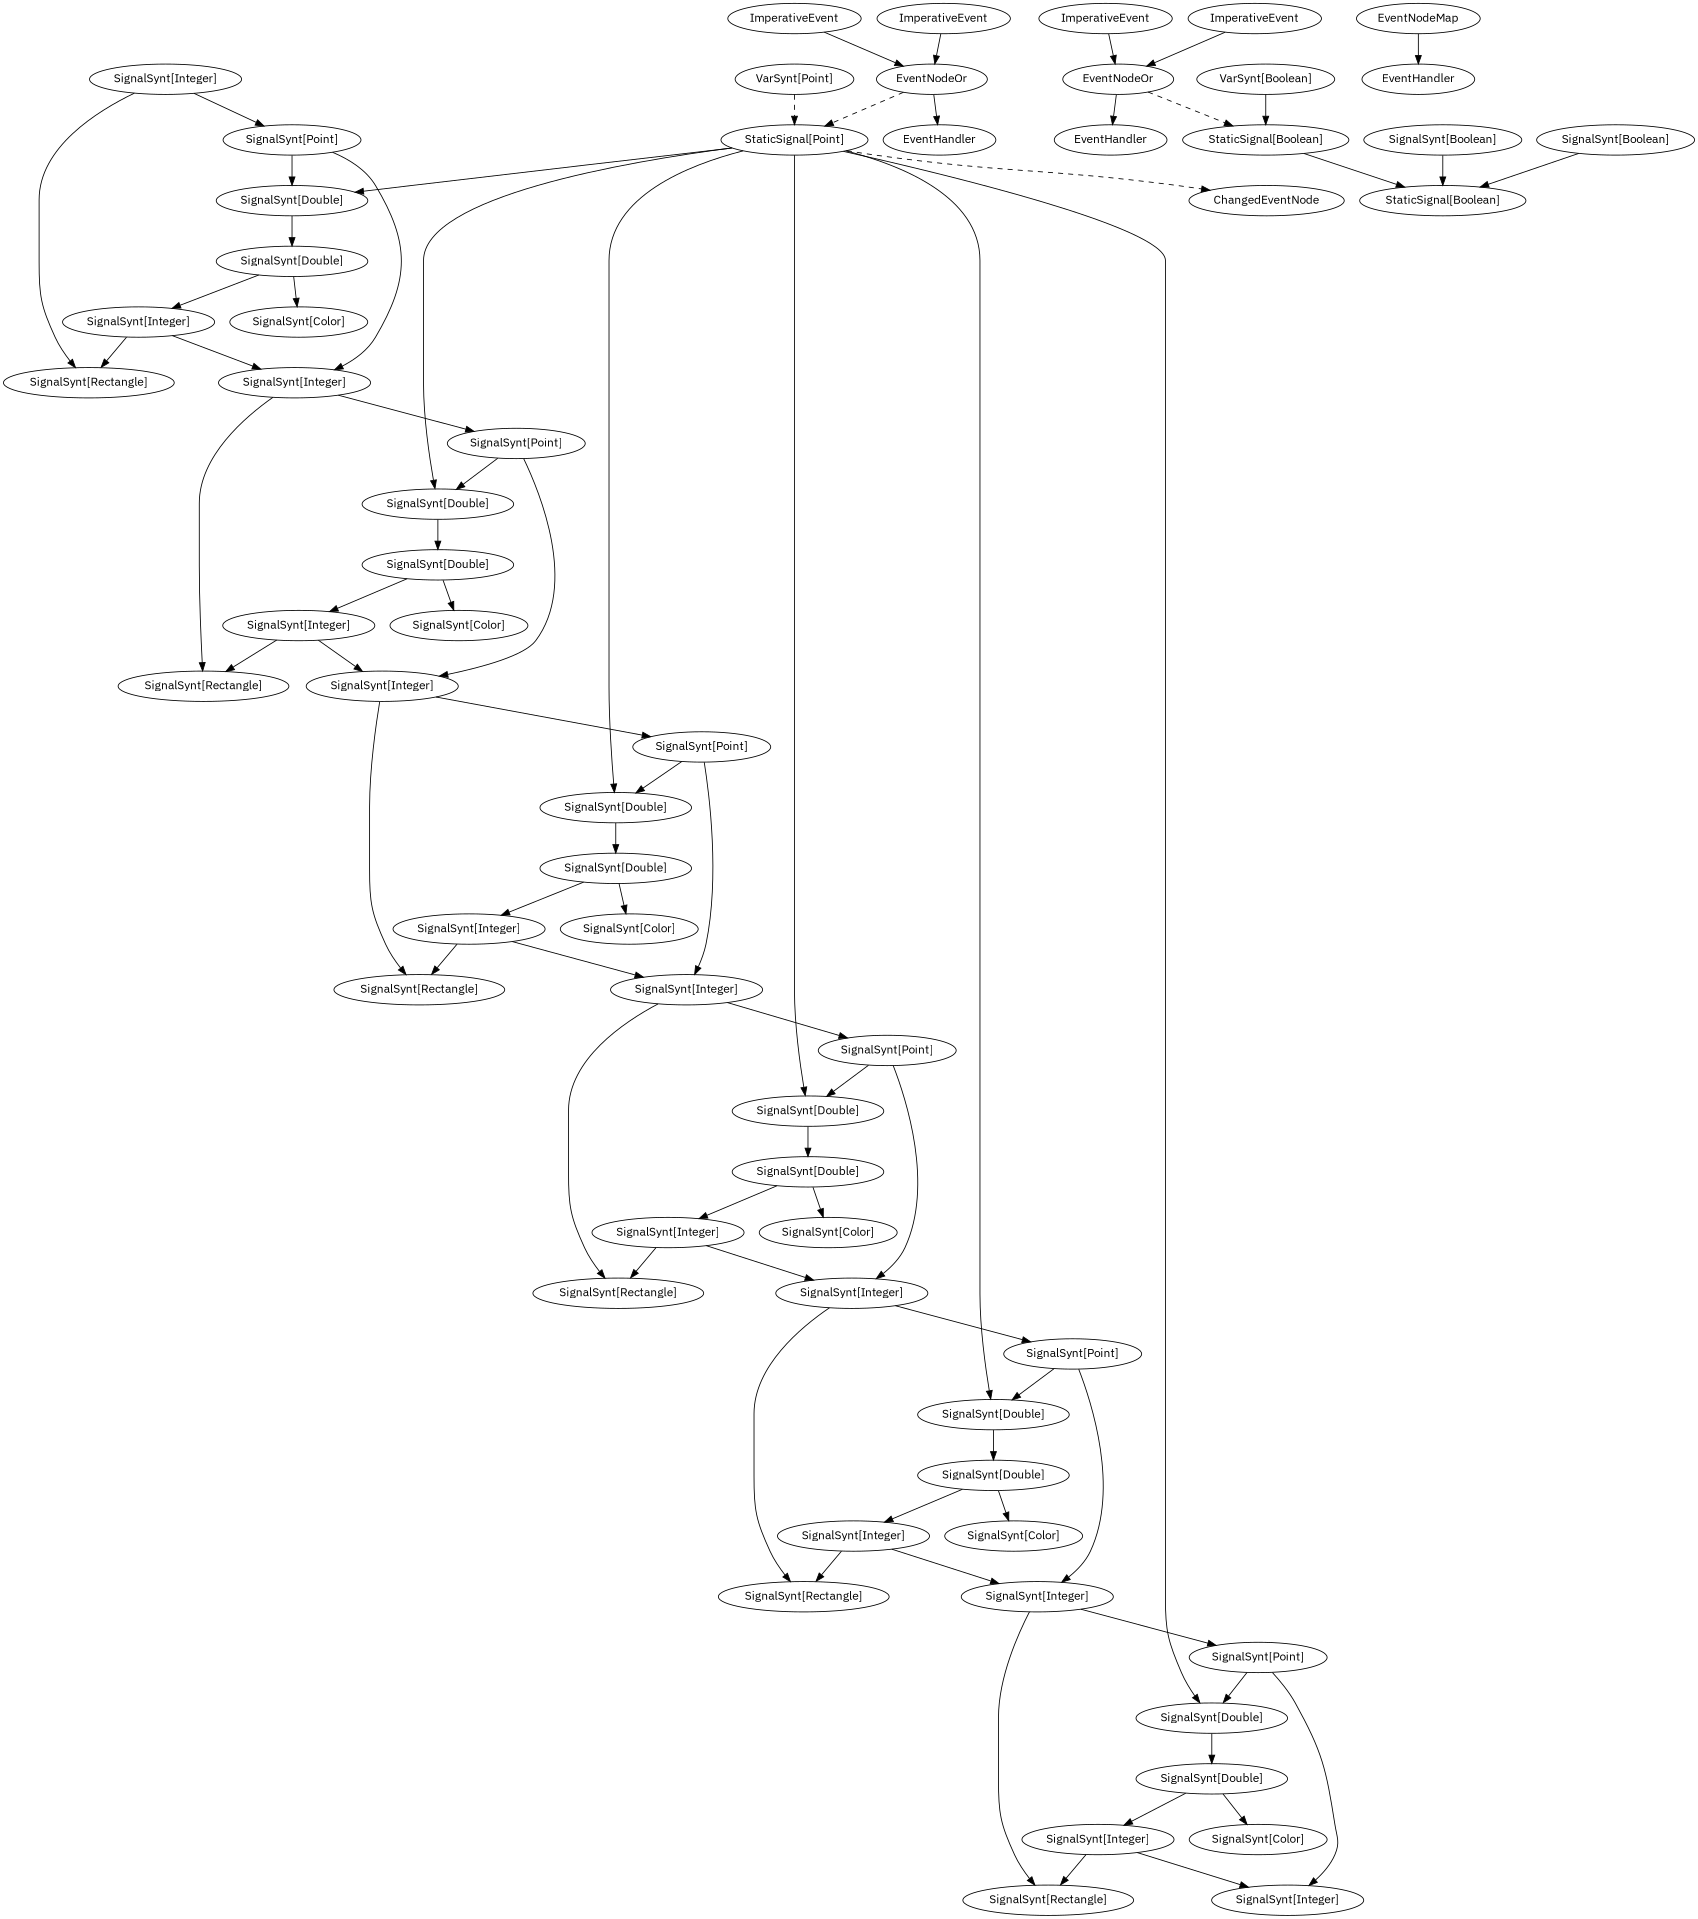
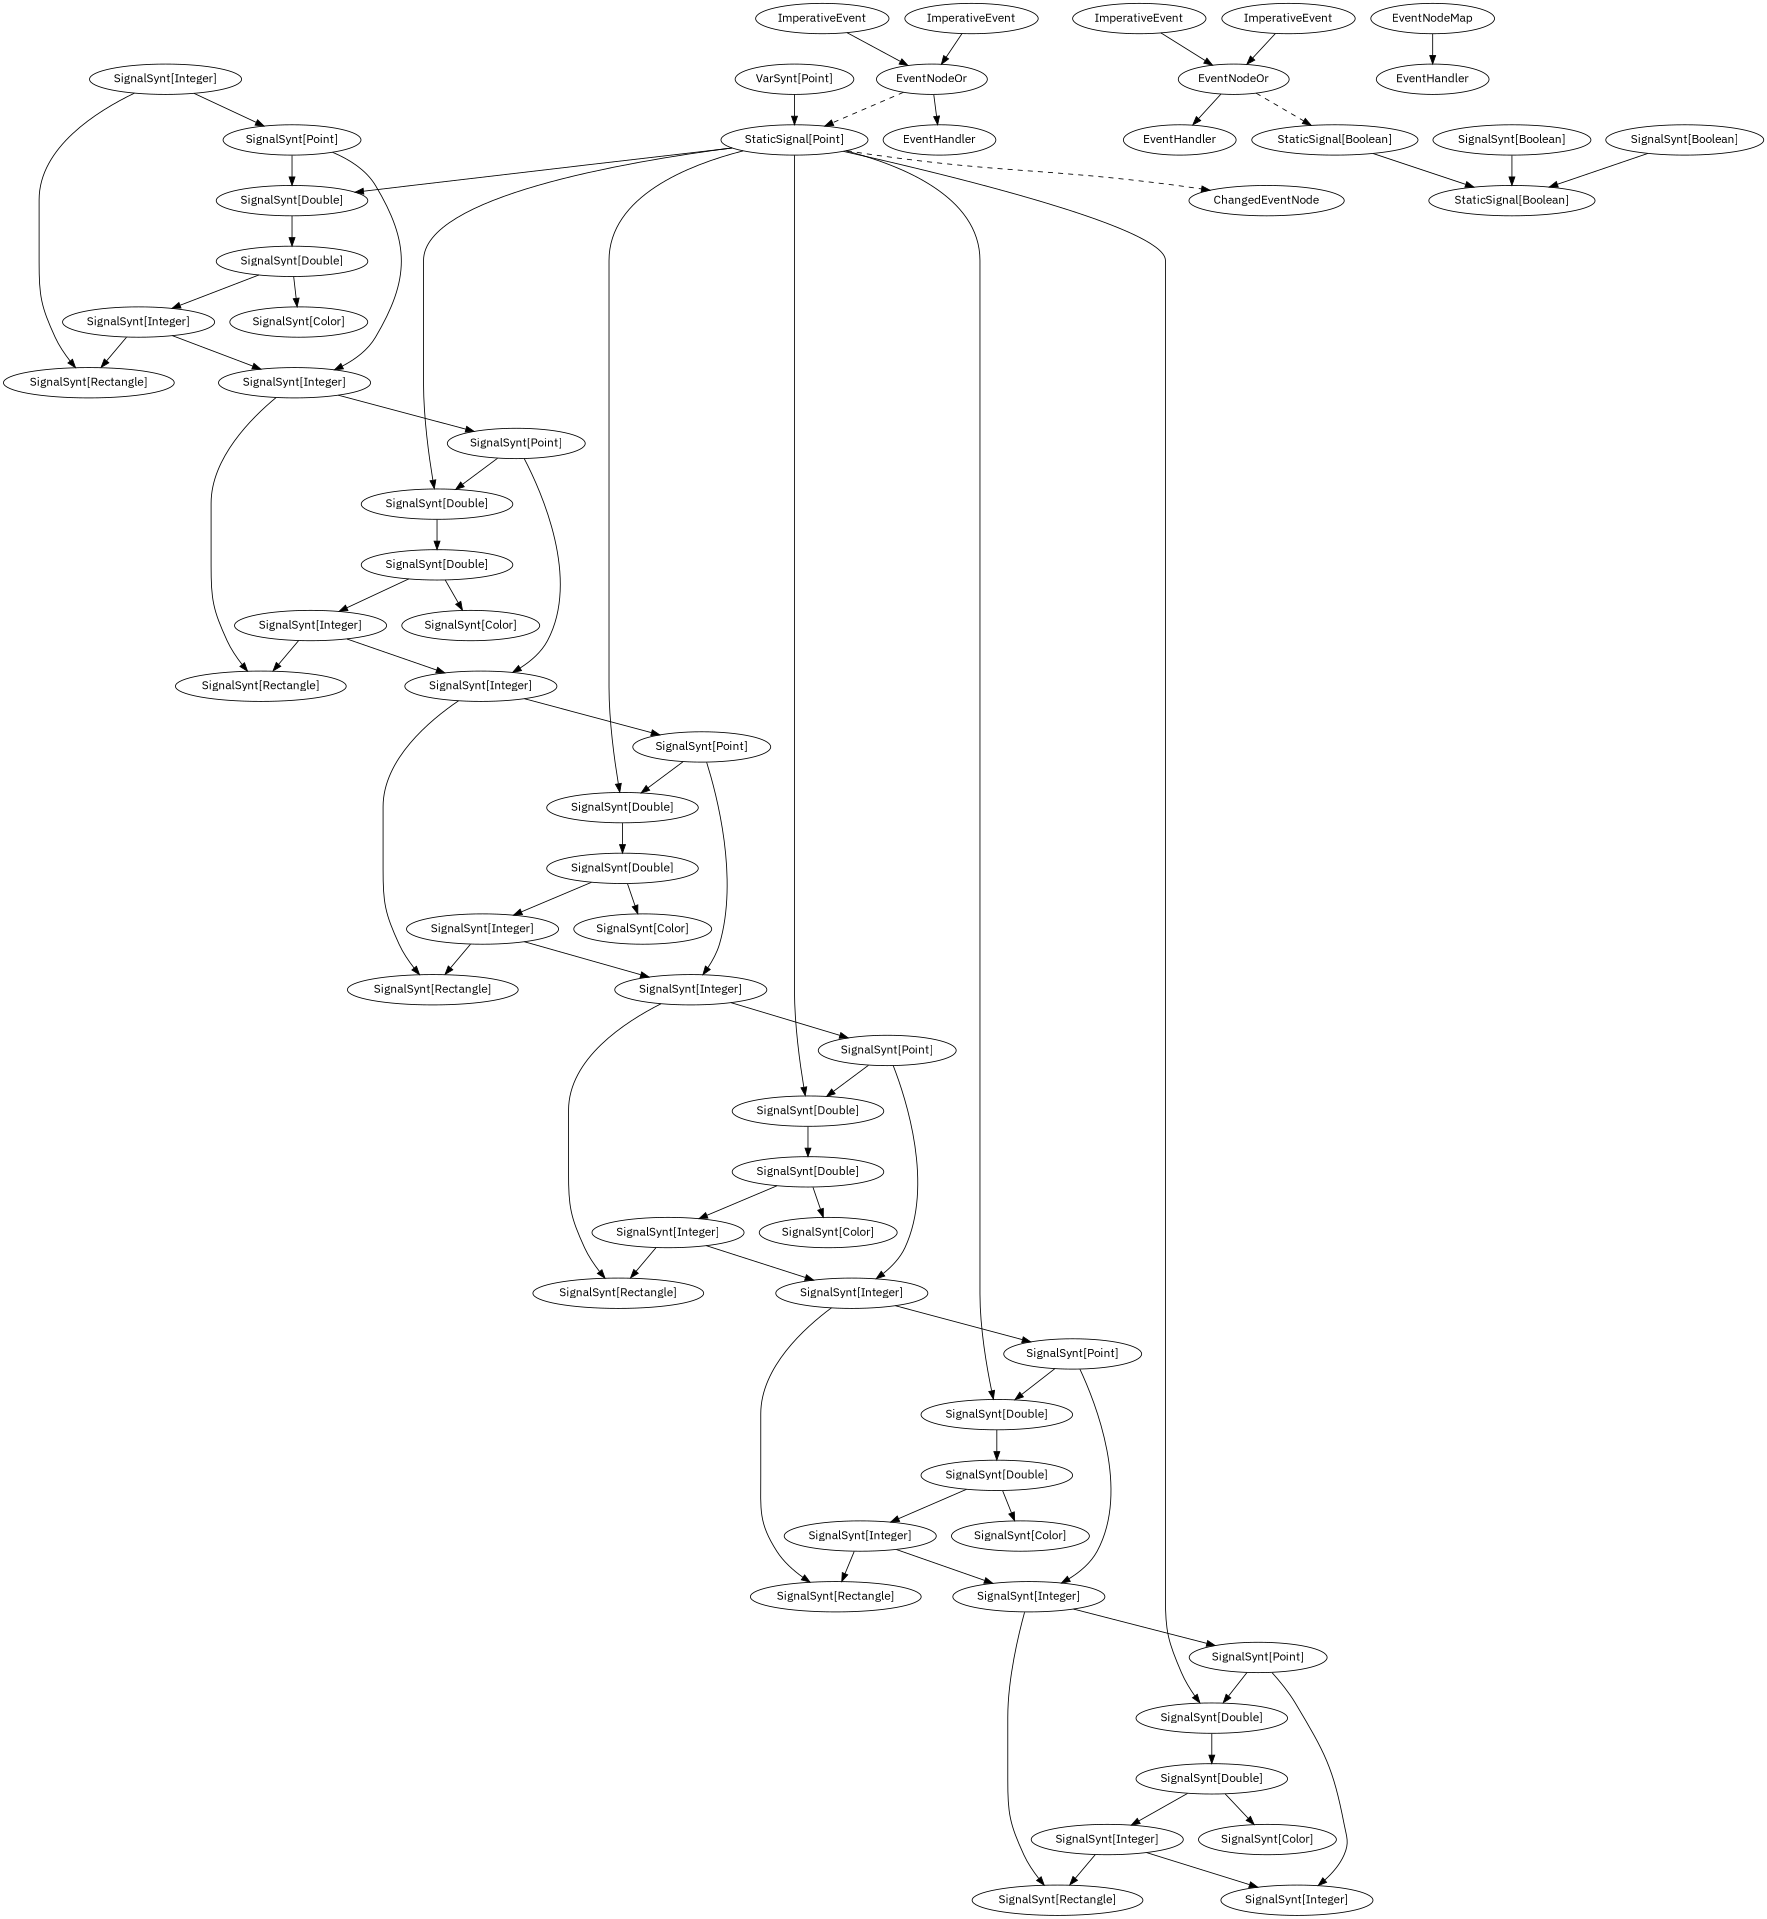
node "VarSynt[Boolean]": removed
edge "VarSynt[Point]" -> "StaticSignal[Point]": style dashed -> solid
